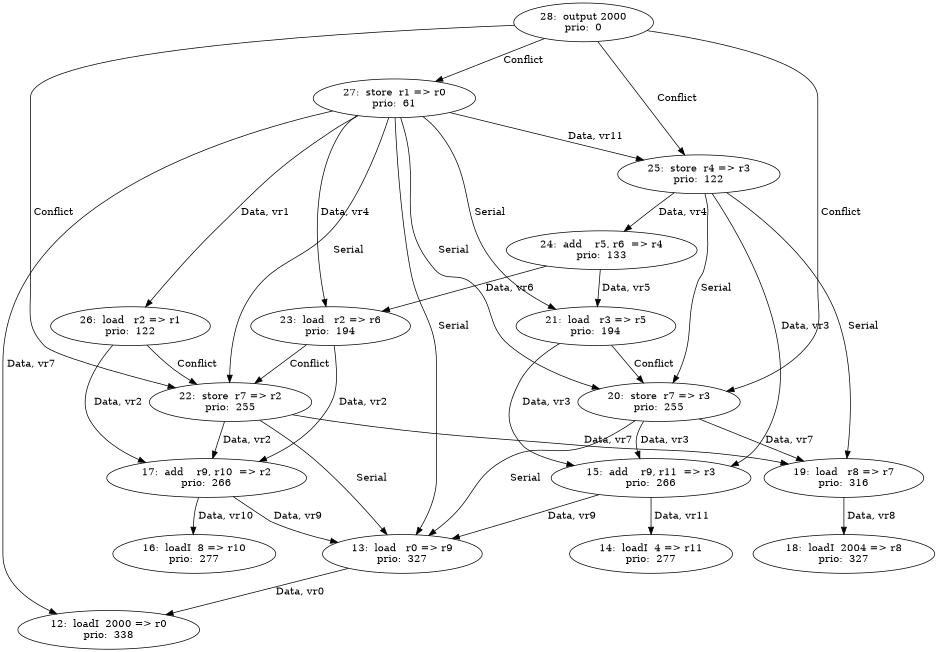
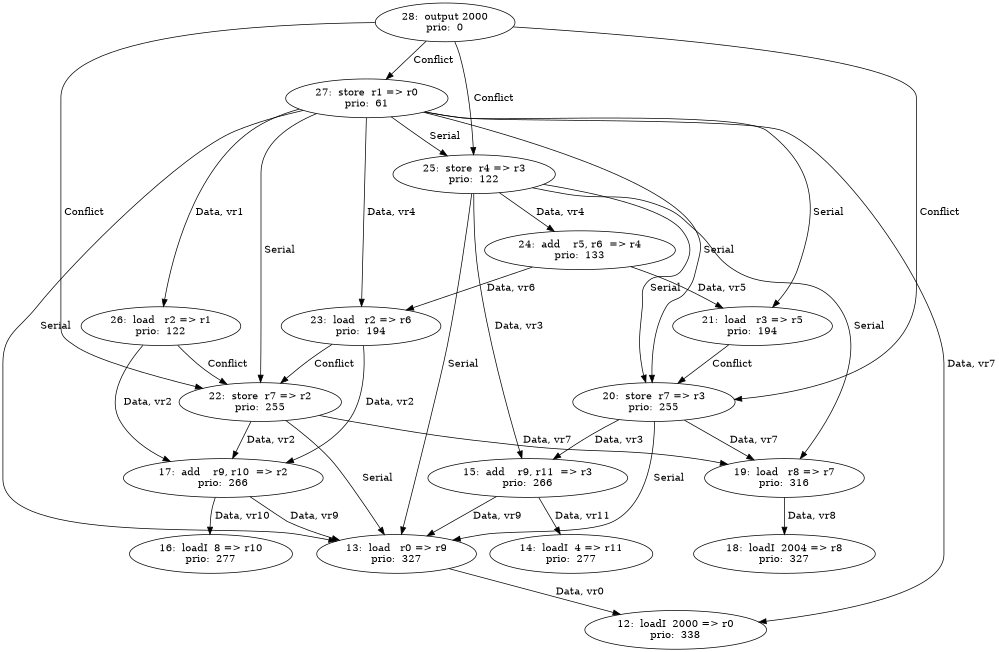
edge "27:  store  r1 => r0 prio:  61" -> "25:  store  r4 => r3 prio:  122": label " Data, vr11" -> " Serial "
edge "25:  store  r4 => r3 prio:  122" -> "13:  load   r0 => r9 prio:  327": added, label "Serial"
edge "21:  load   r3 => r5 prio:  194" -> "15:  add    r9, r11  => r3 prio:  266": removed, label "Data, vr3"
